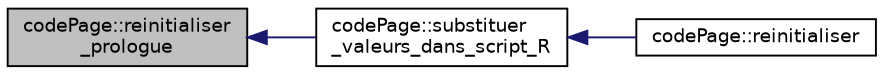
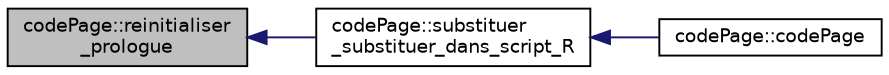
node "codePage::substituer _valeurs_dans_script_R": label "codePage::substituer _valeurs_dans_script_R" -> "codePage::substituer _substituer_dans_script_R"
node "codePage::reinitialiser": label "codePage::reinitialiser" -> "codePage::codePage"
